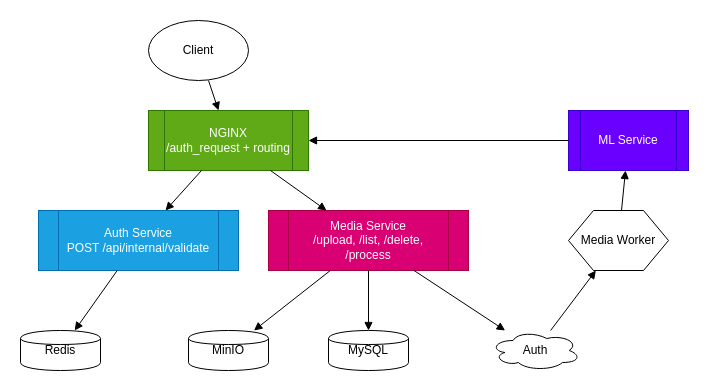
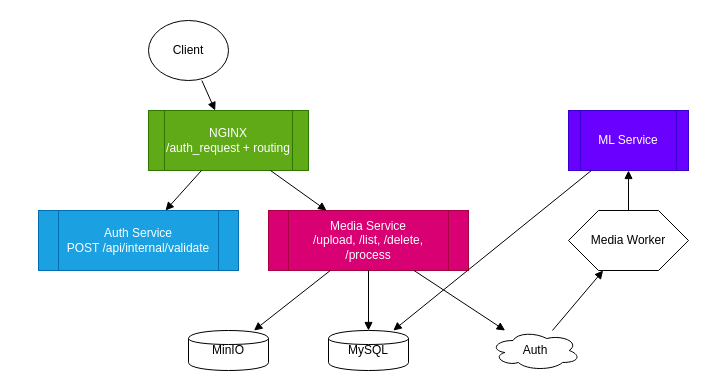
node "Client": size 100x60 -> 80x60
edge "ML Service" -> "NGINX /auth_request + routing": now "ML Service" -> "MySQL"
node "Media Worker": size 100x60 -> 120x60
edge "Auth Service POST /api/internal/validate" -> "Redis": removed
node "Redis": removed
